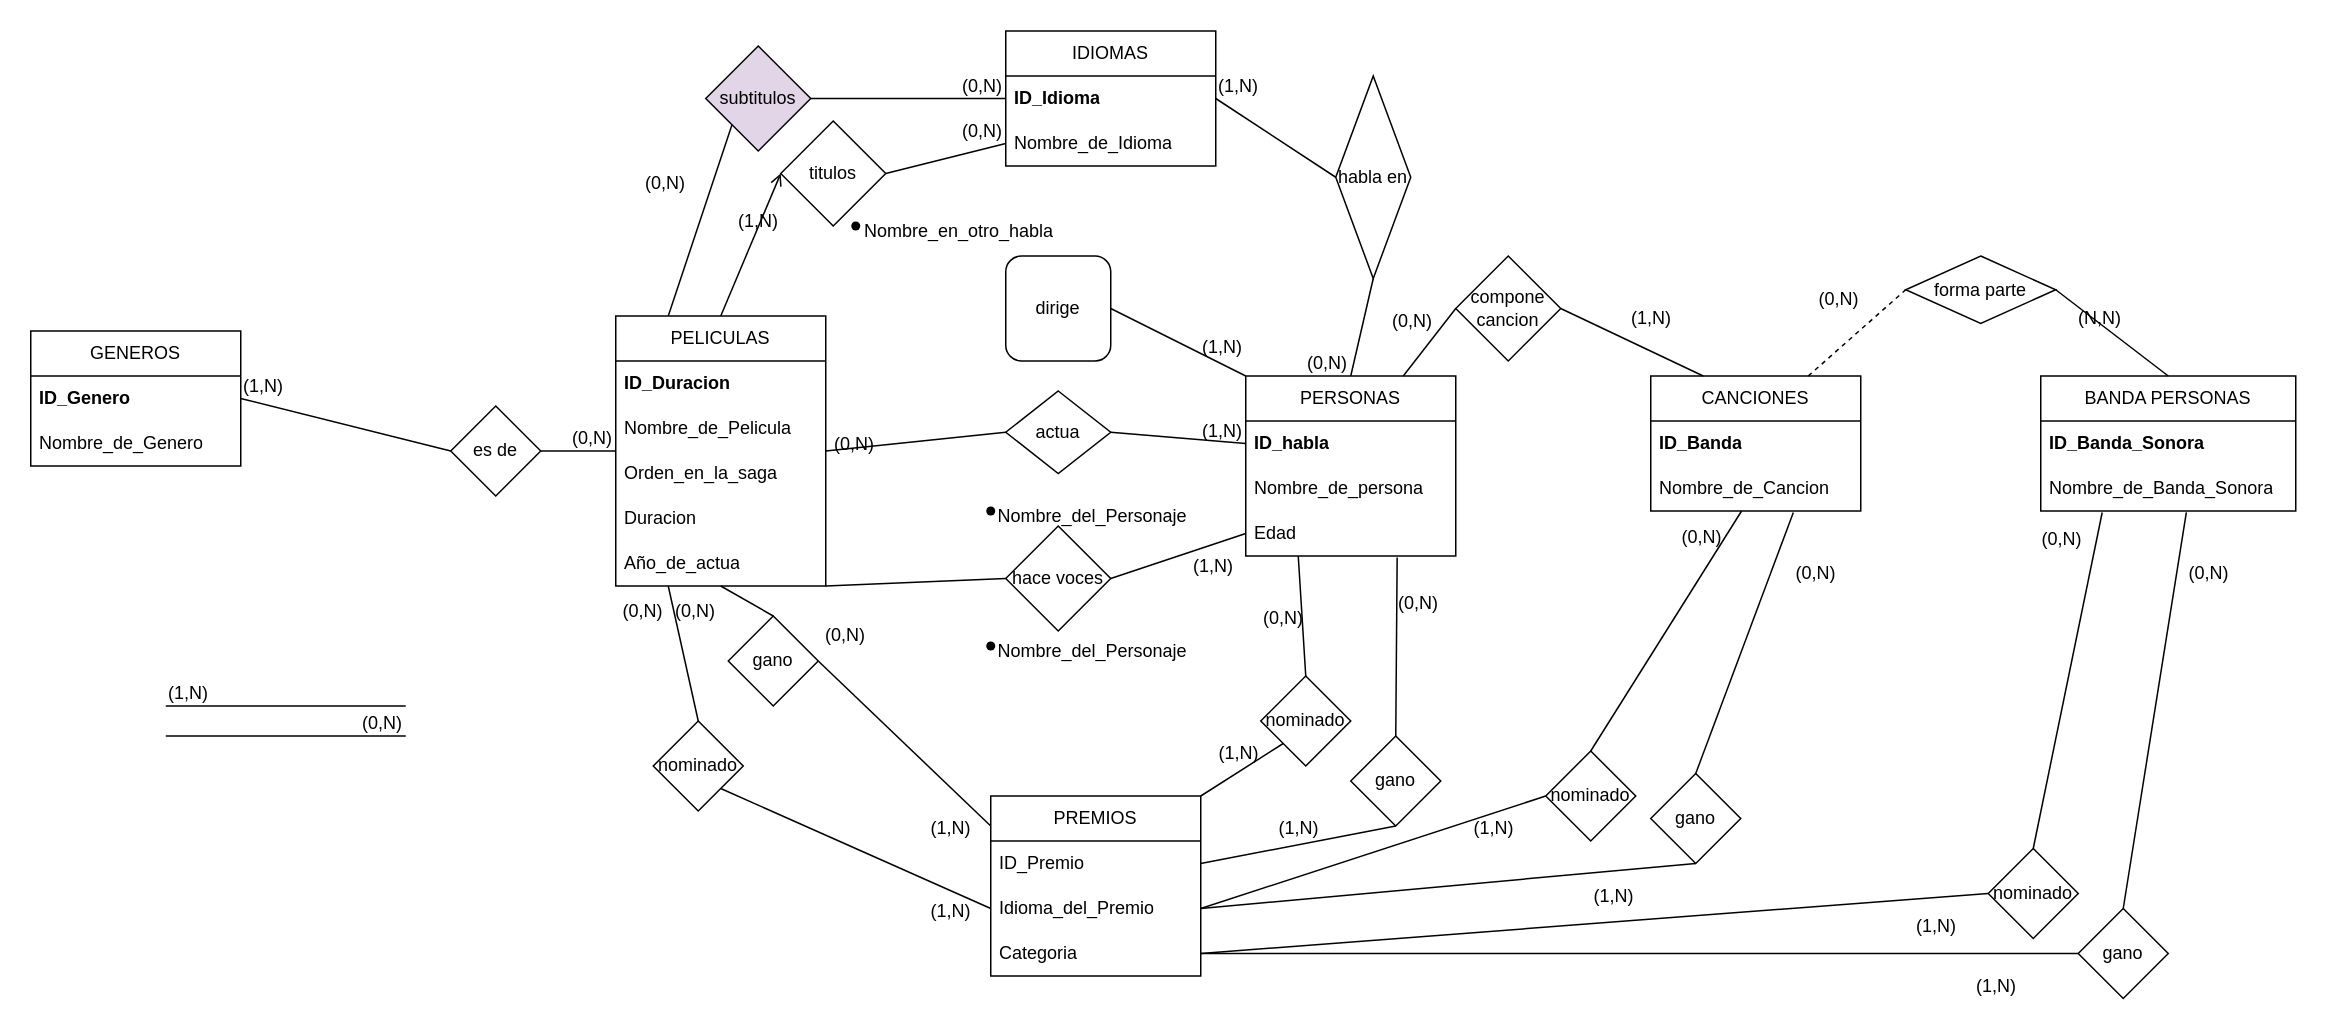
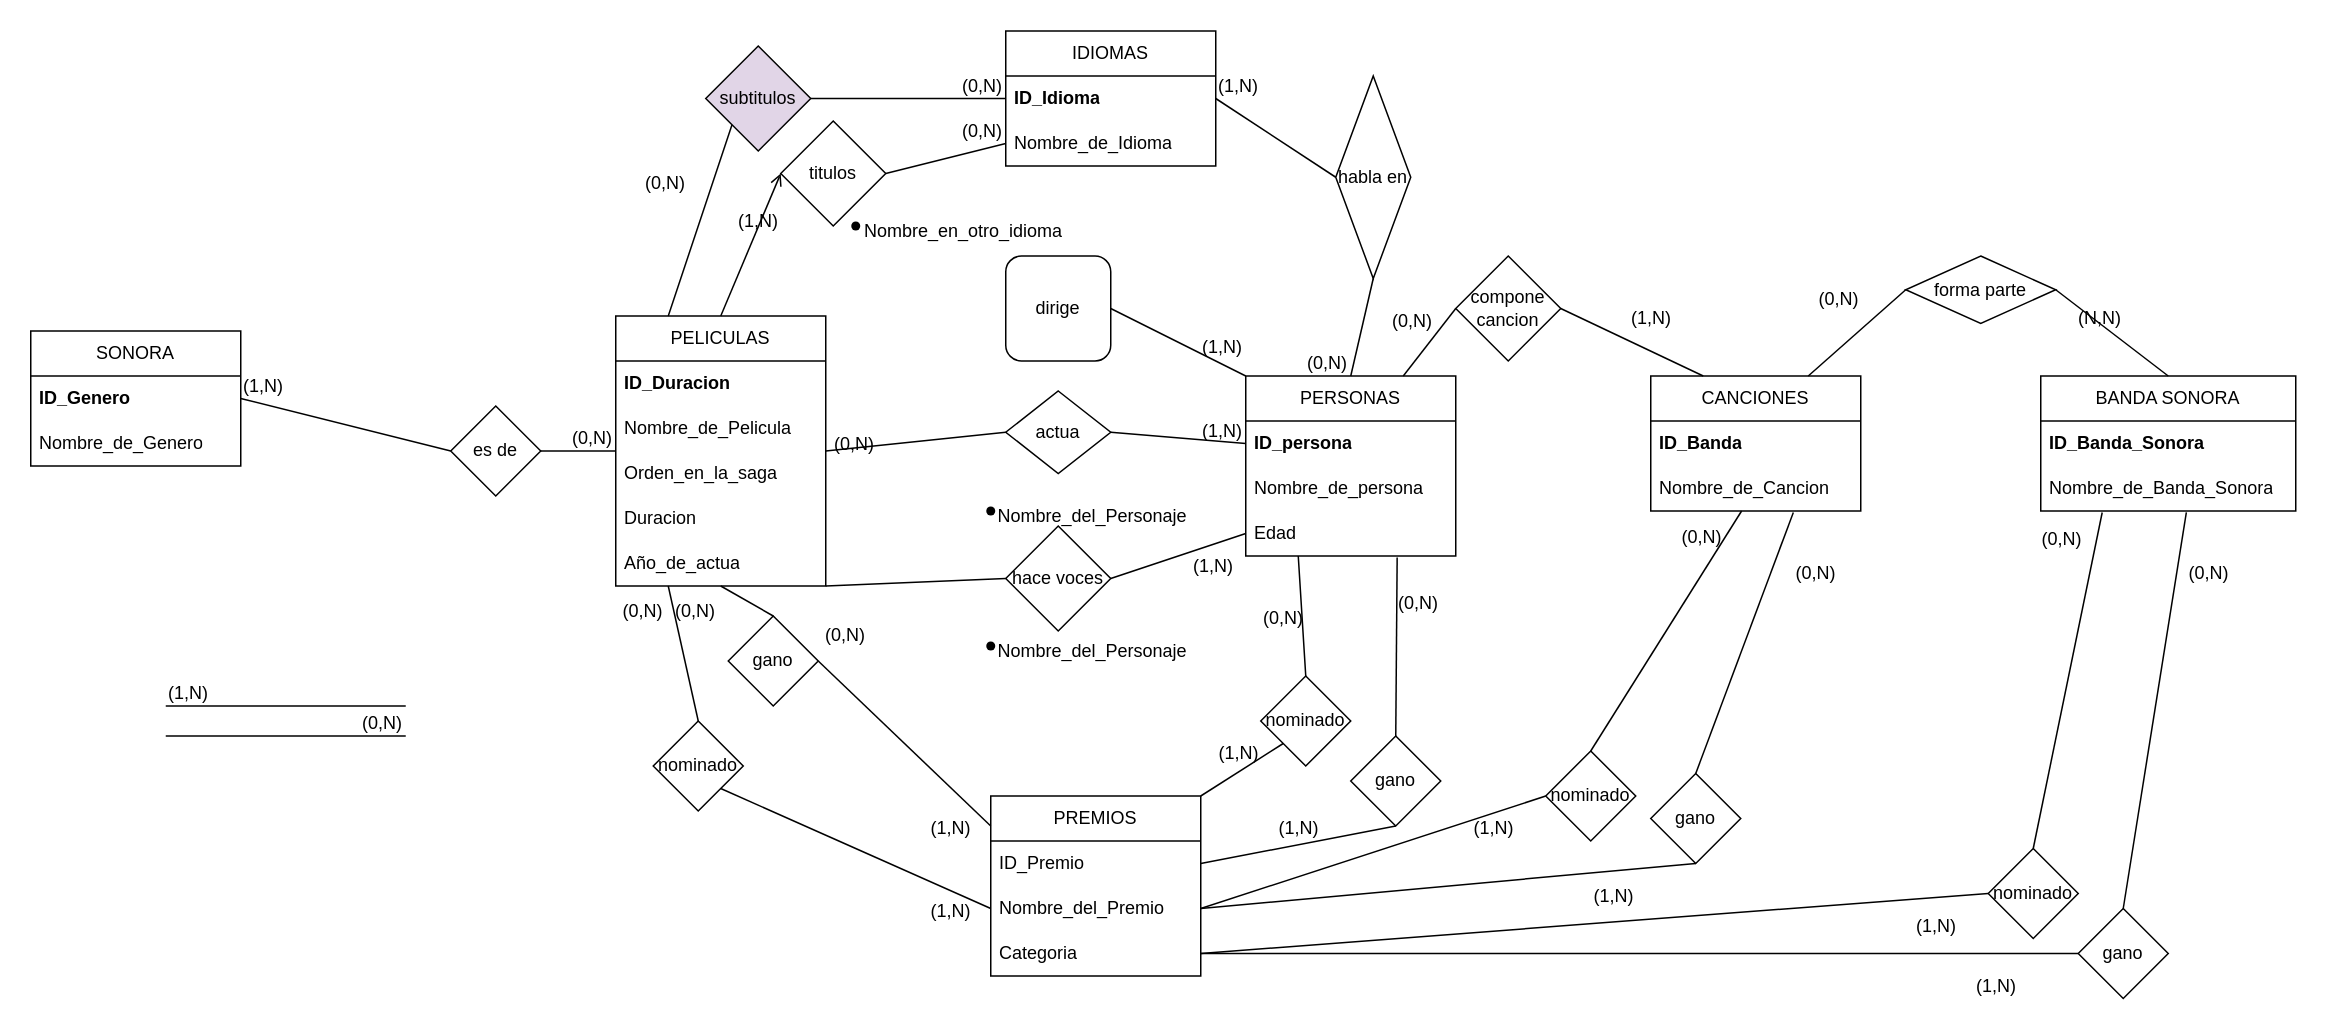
node "Nombre_en_otro_habla": label "Nombre_en_otro_habla" -> "Nombre_en_otro_idioma"
edge "forma parte" -- "CANCIONES": style dashed -> solid
node "GENEROS": label "GENEROS" -> "SONORA"
node "BANDA PERSONAS": label "BANDA PERSONAS" -> "BANDA SONORA"
node "ID_habla": label "ID_habla" -> "ID_persona"
node "Idioma_del_Premio": label "Idioma_del_Premio" -> "Nombre_del_Premio"
